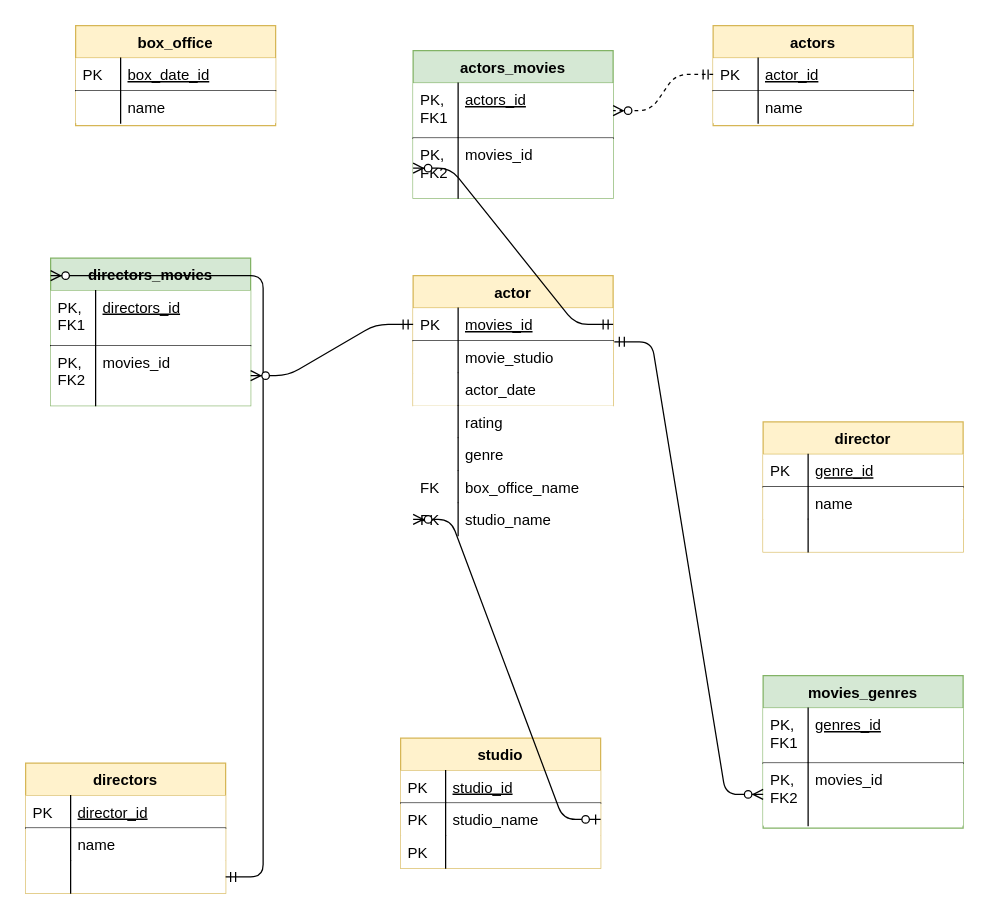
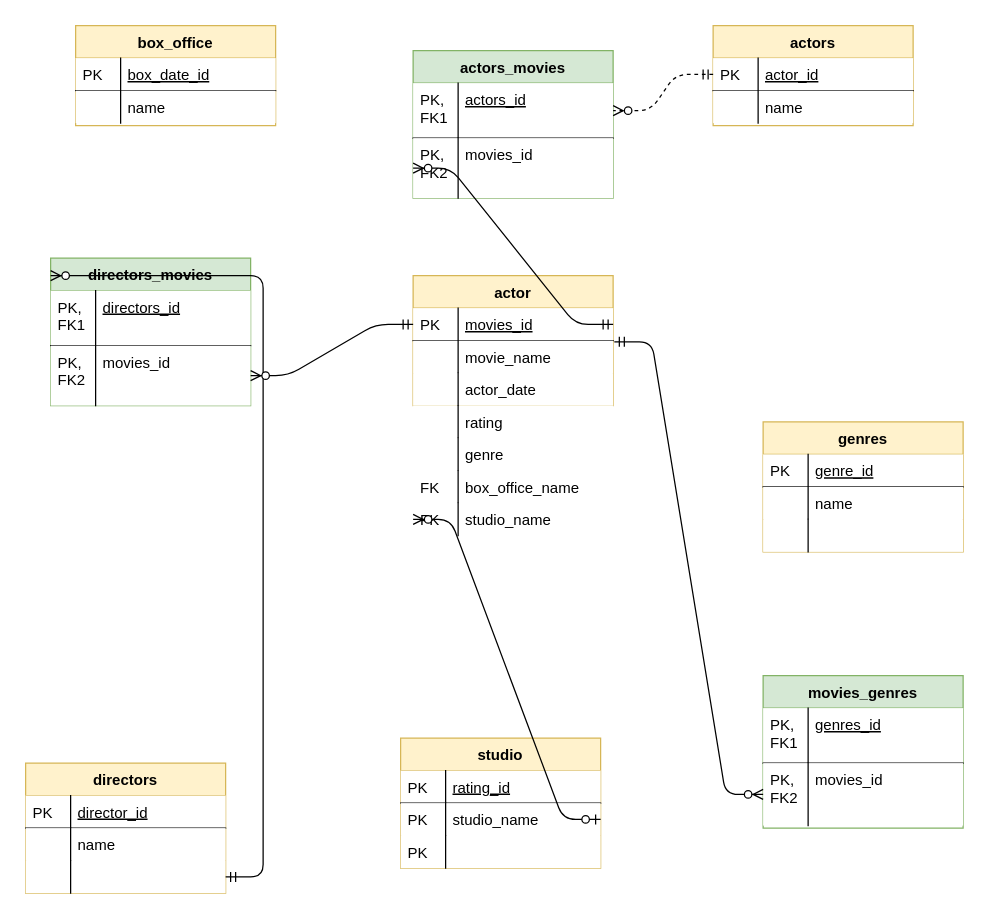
node "movie_studio": label "movie_studio" -> "movie_name"
node "director": label "director" -> "genres"
node "studio_id": label "studio_id" -> "rating_id"
